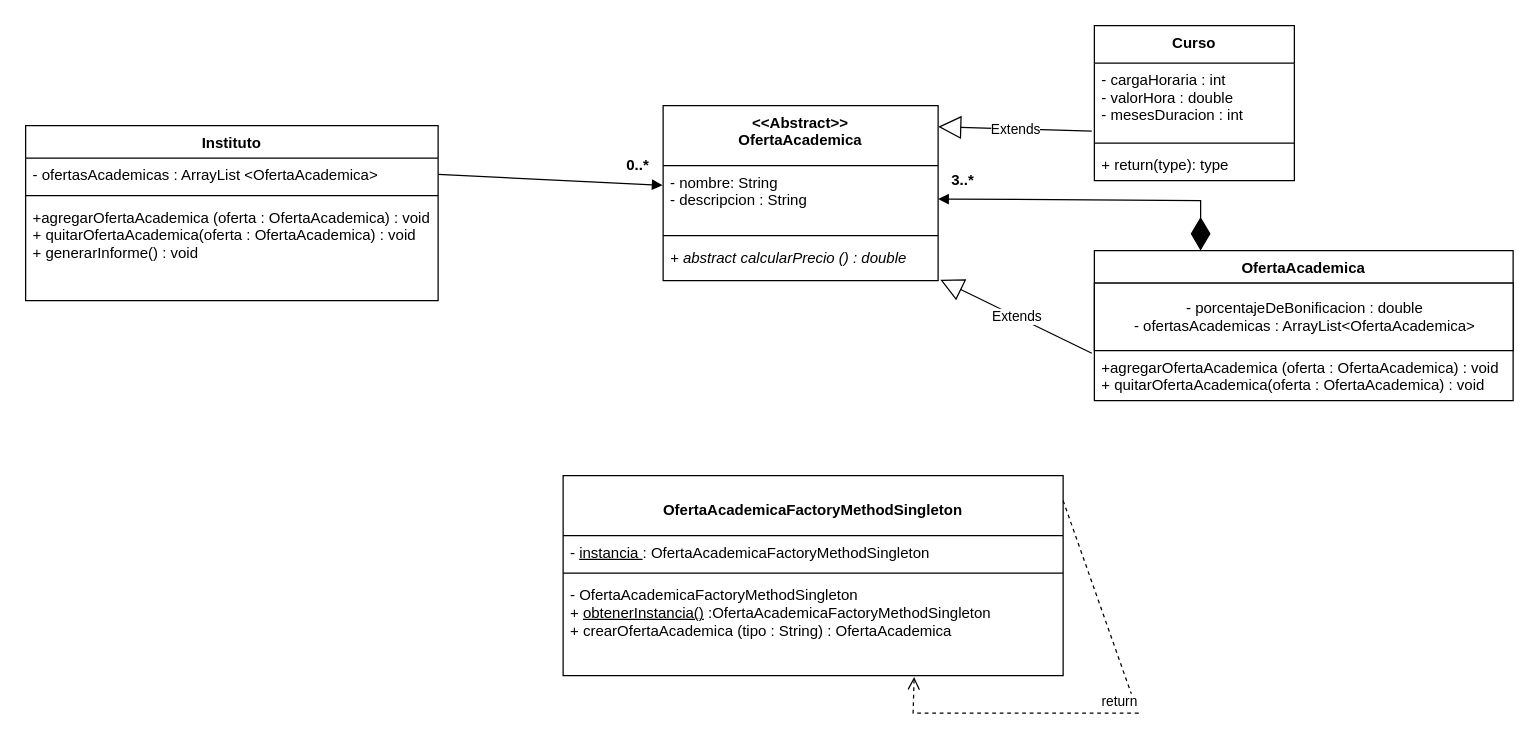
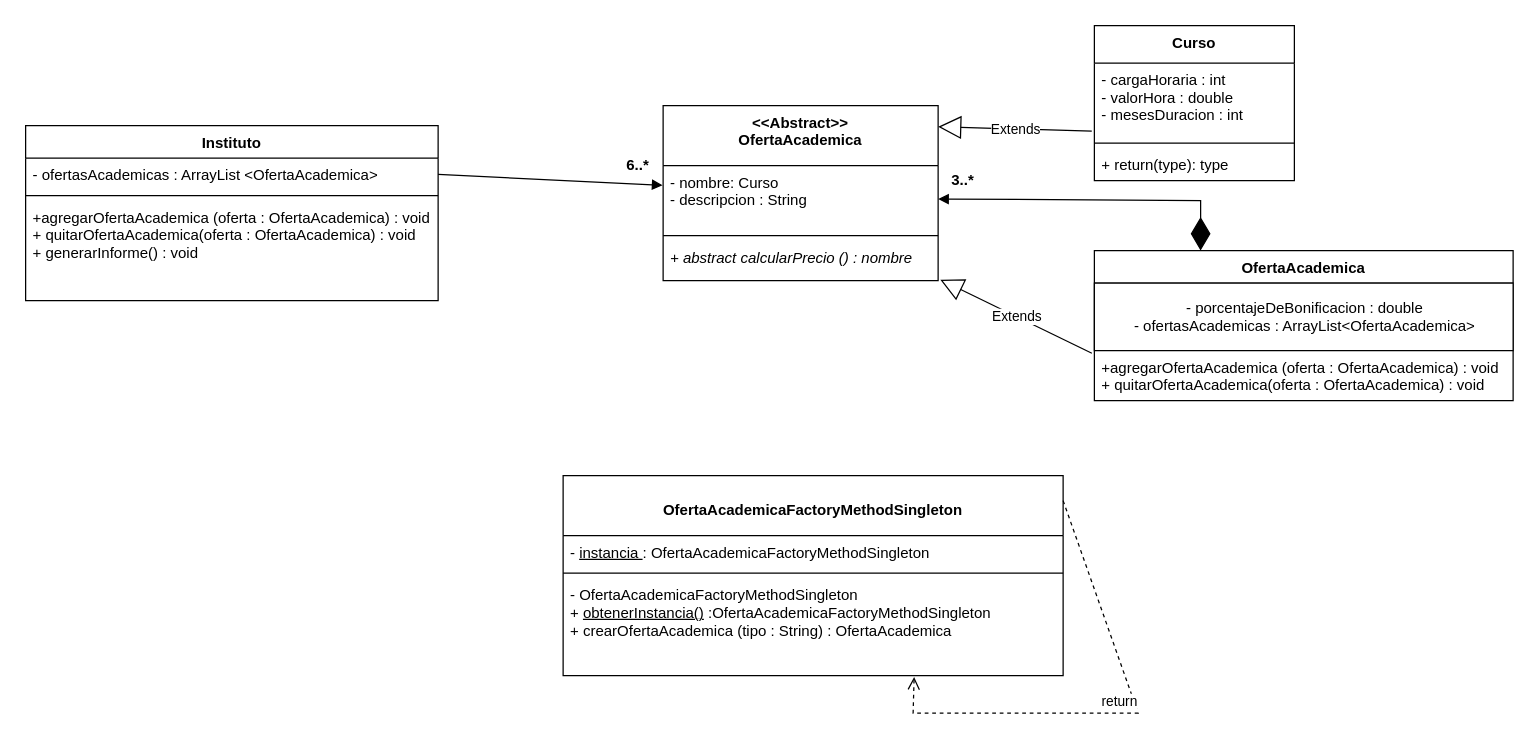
node "0..*": label "0..*" -> "6..*"
node "- nombre: String - descripcion : String": label "- nombre: String - descripcion : String" -> "- nombre: Curso - descripcion : String"
node "+ abstract calcularPrecio () : double": label "+ abstract calcularPrecio () : double" -> "+ abstract calcularPrecio () : nombre"
